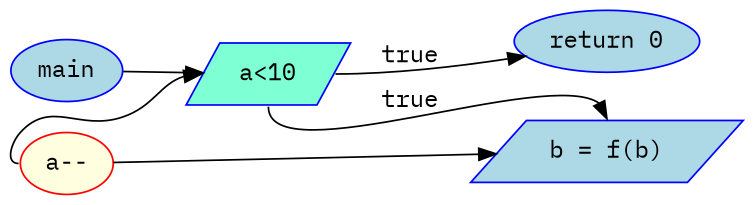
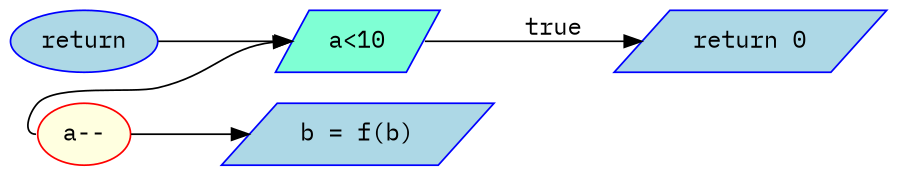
node "return 0": shape ellipse -> parallelogram
node "main": label "main" -> "return"
edge "a<10" -> "b = f(b)": removed, label "true"
